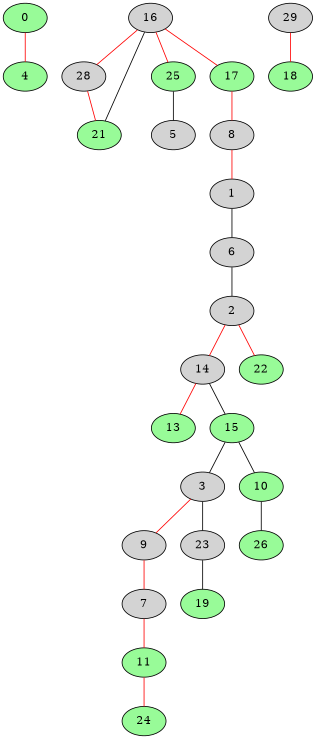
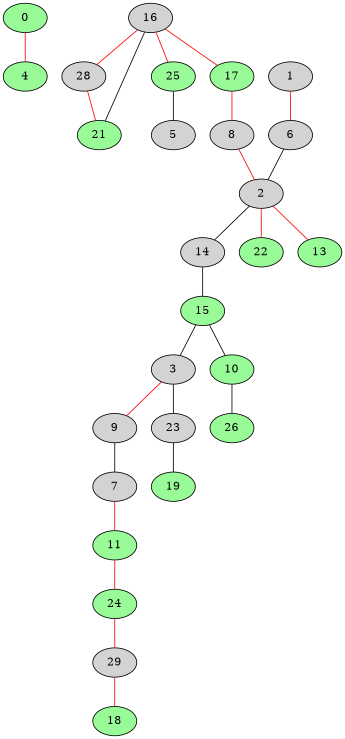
edge "8" -- "1": now "8" -- "2"
edge "1" -- "6": color black -> red
edge "2" -- "14": color red -> black
edge "14" -- "13": now "2" -- "13"
edge "9" -- "7": color red -> black
edge "24" -- "29": added
